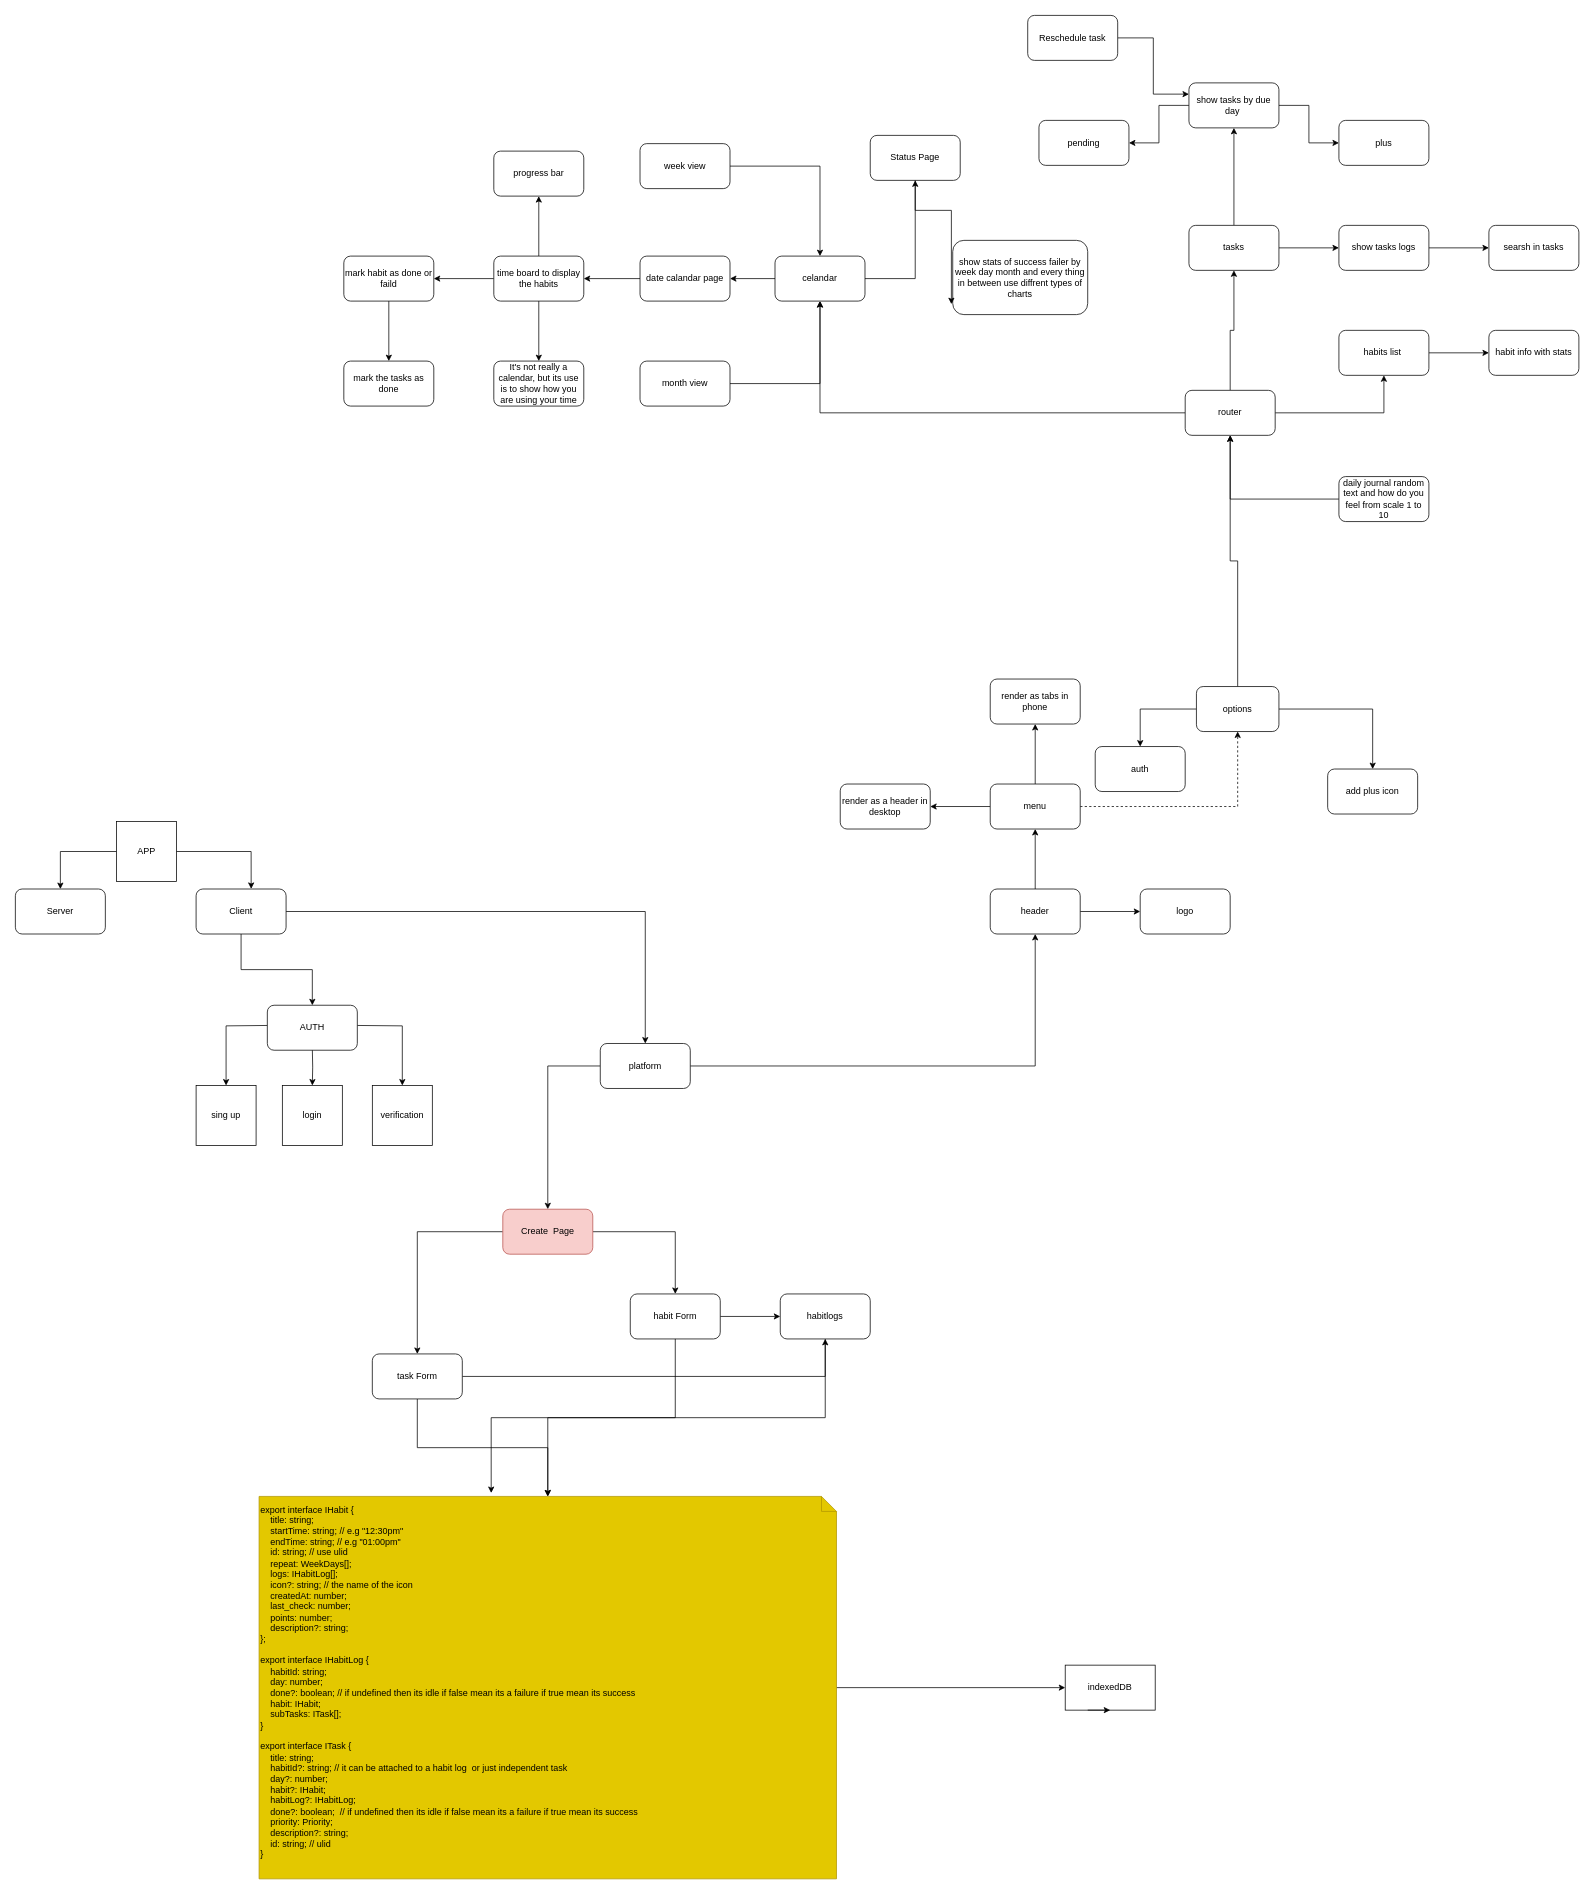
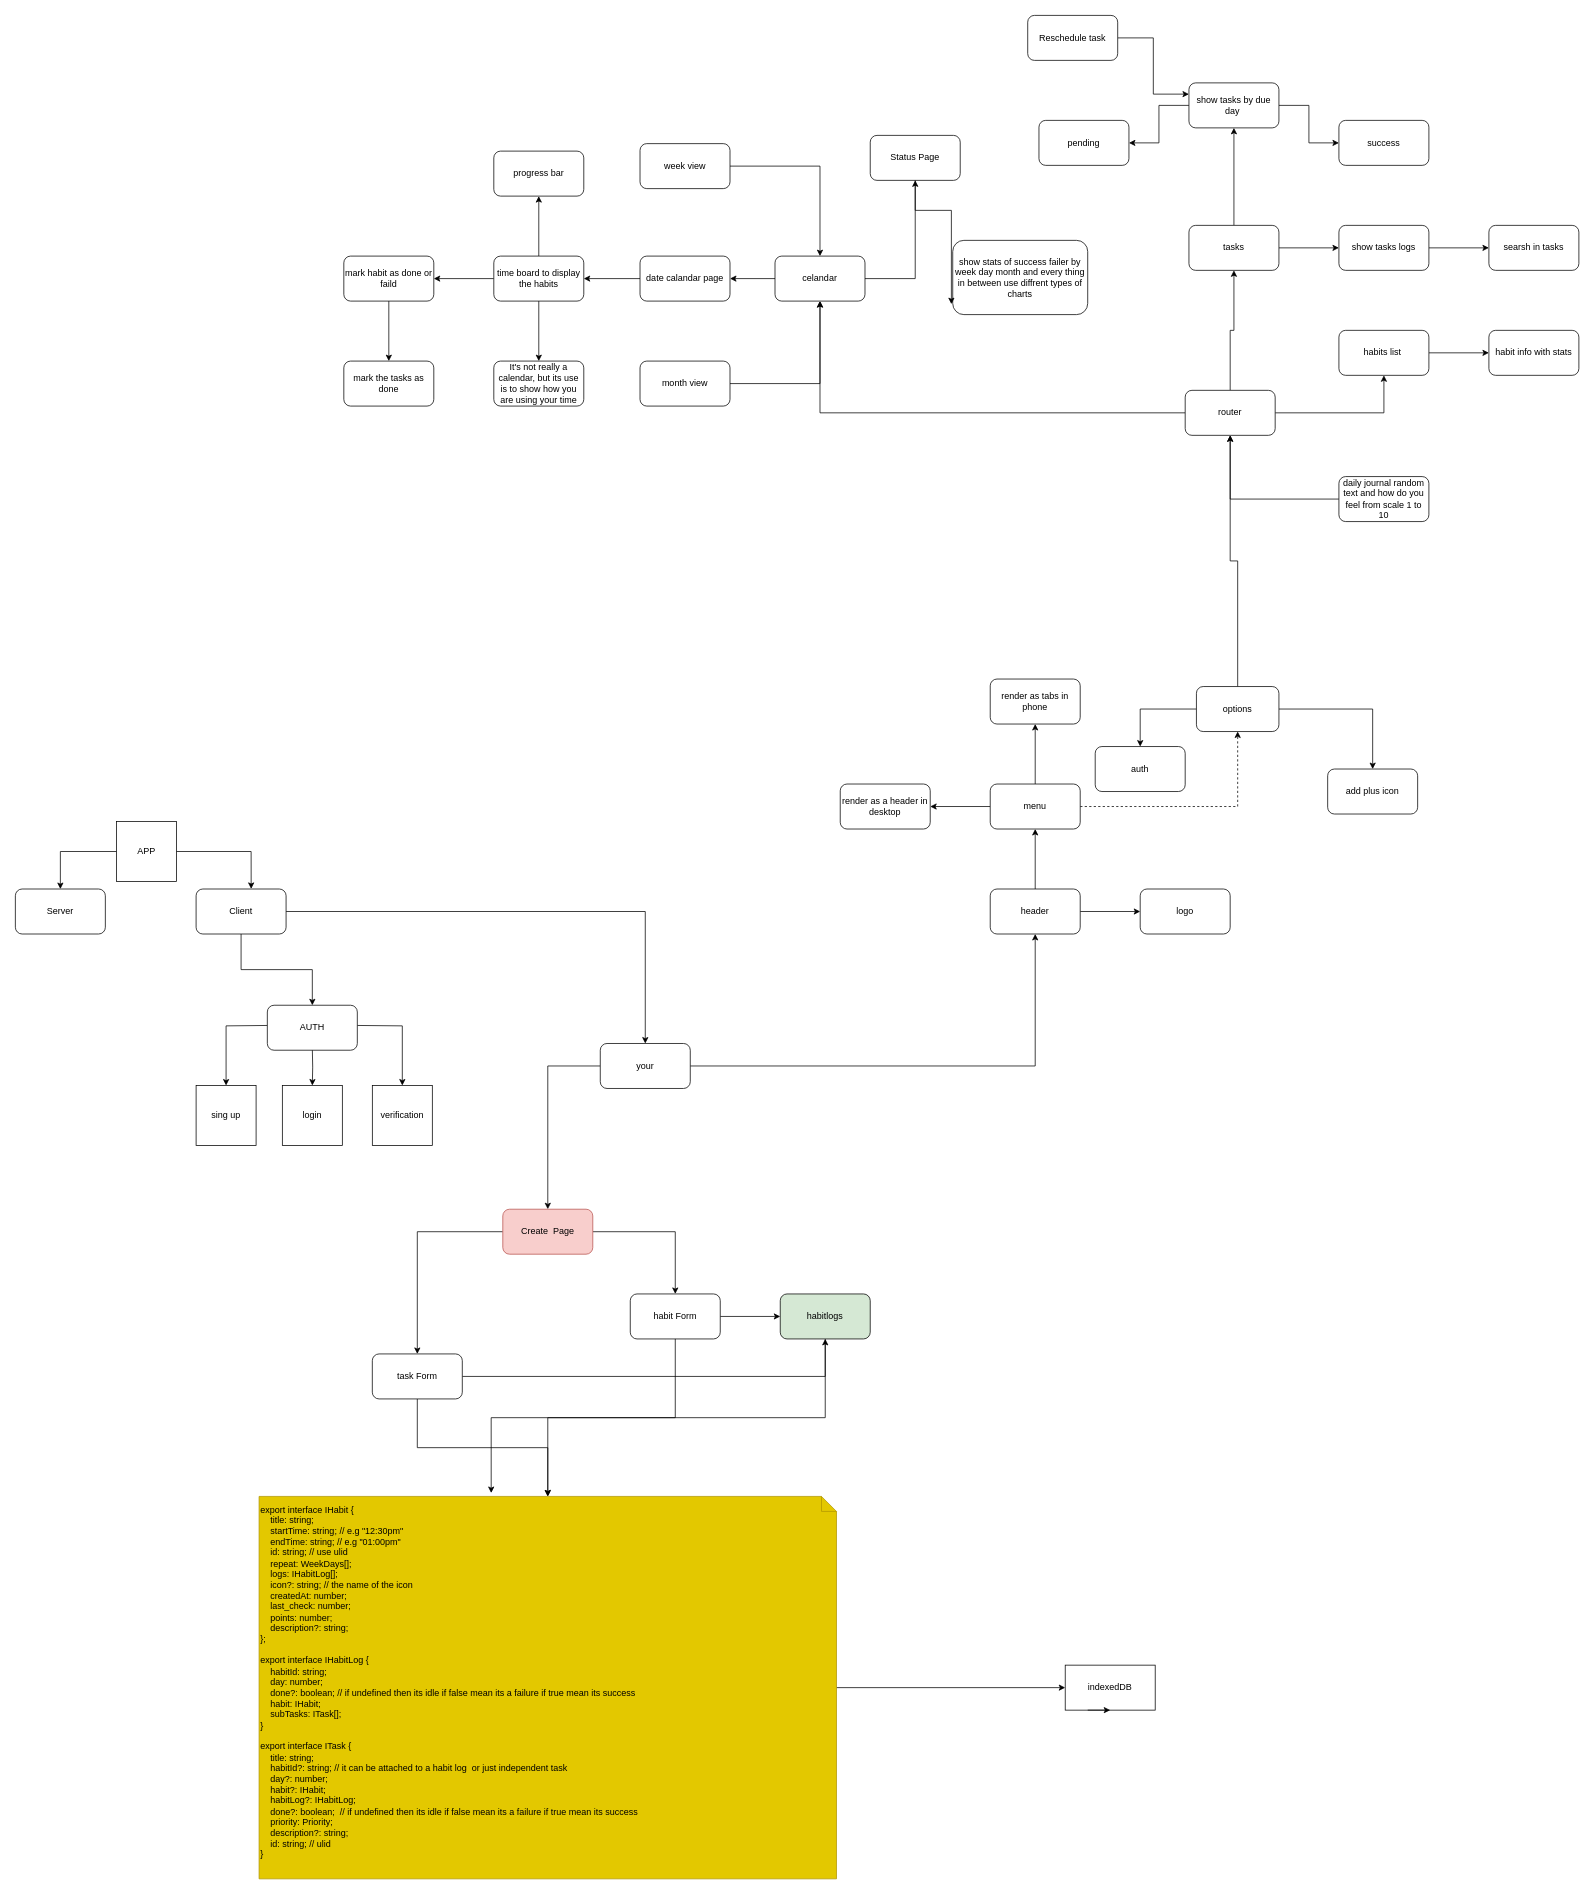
node "plus": label "plus" -> "success"
node "platform": label "platform" -> "your"
node "habitlogs": fillcolor #ffffff -> #d5e8d4
